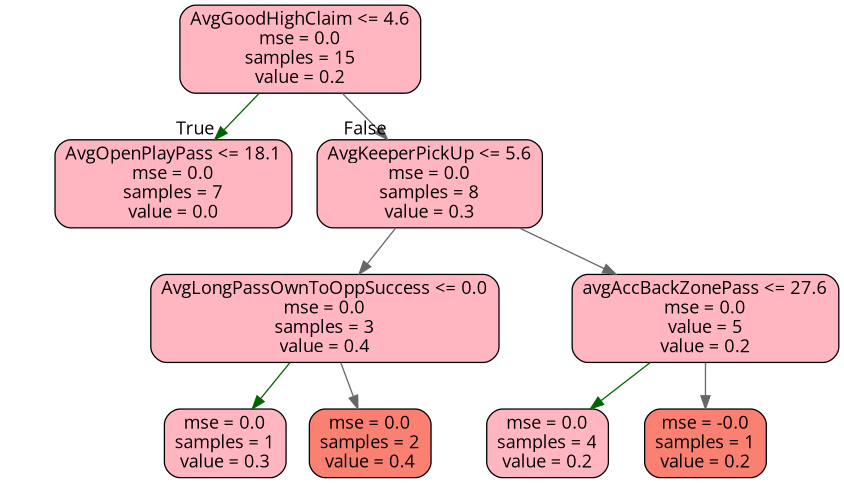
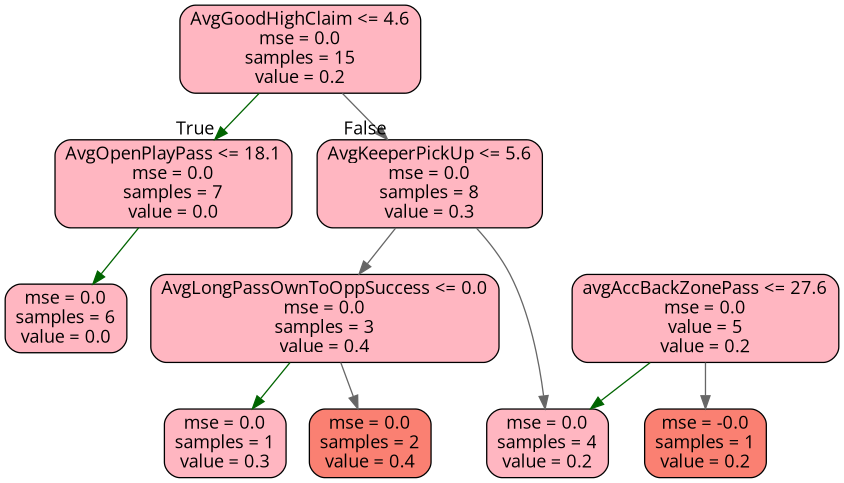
edge "AvgKeeperPickUp <= 5.6 mse = 0.0 samples = 8 value = 0.3" -> "avgAccBackZonePass <= 27.6 mse = 0.0 value = 5 value = 0.2": now "AvgKeeperPickUp <= 5.6 mse = 0.0 samples = 8 value = 0.3" -> "mse = 0.0 samples = 4 value = 0.2"
node "mse = 0.0 samples = 6 value = 0.0": added
